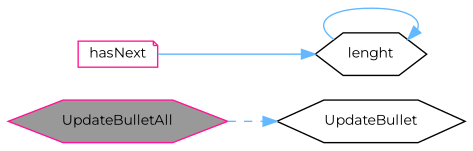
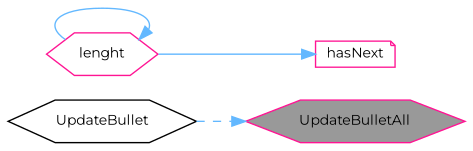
edge "hasNext" -> "lenght": reversed
node "lenght": color black -> deeppink
edge "UpdateBulletAll" -> "UpdateBullet": reversed
